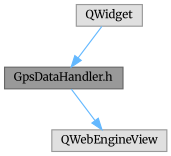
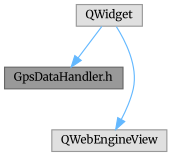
edge "GpsDataHandler.h" -> "QWebEngineView": now "QWidget" -> "QWebEngineView"
